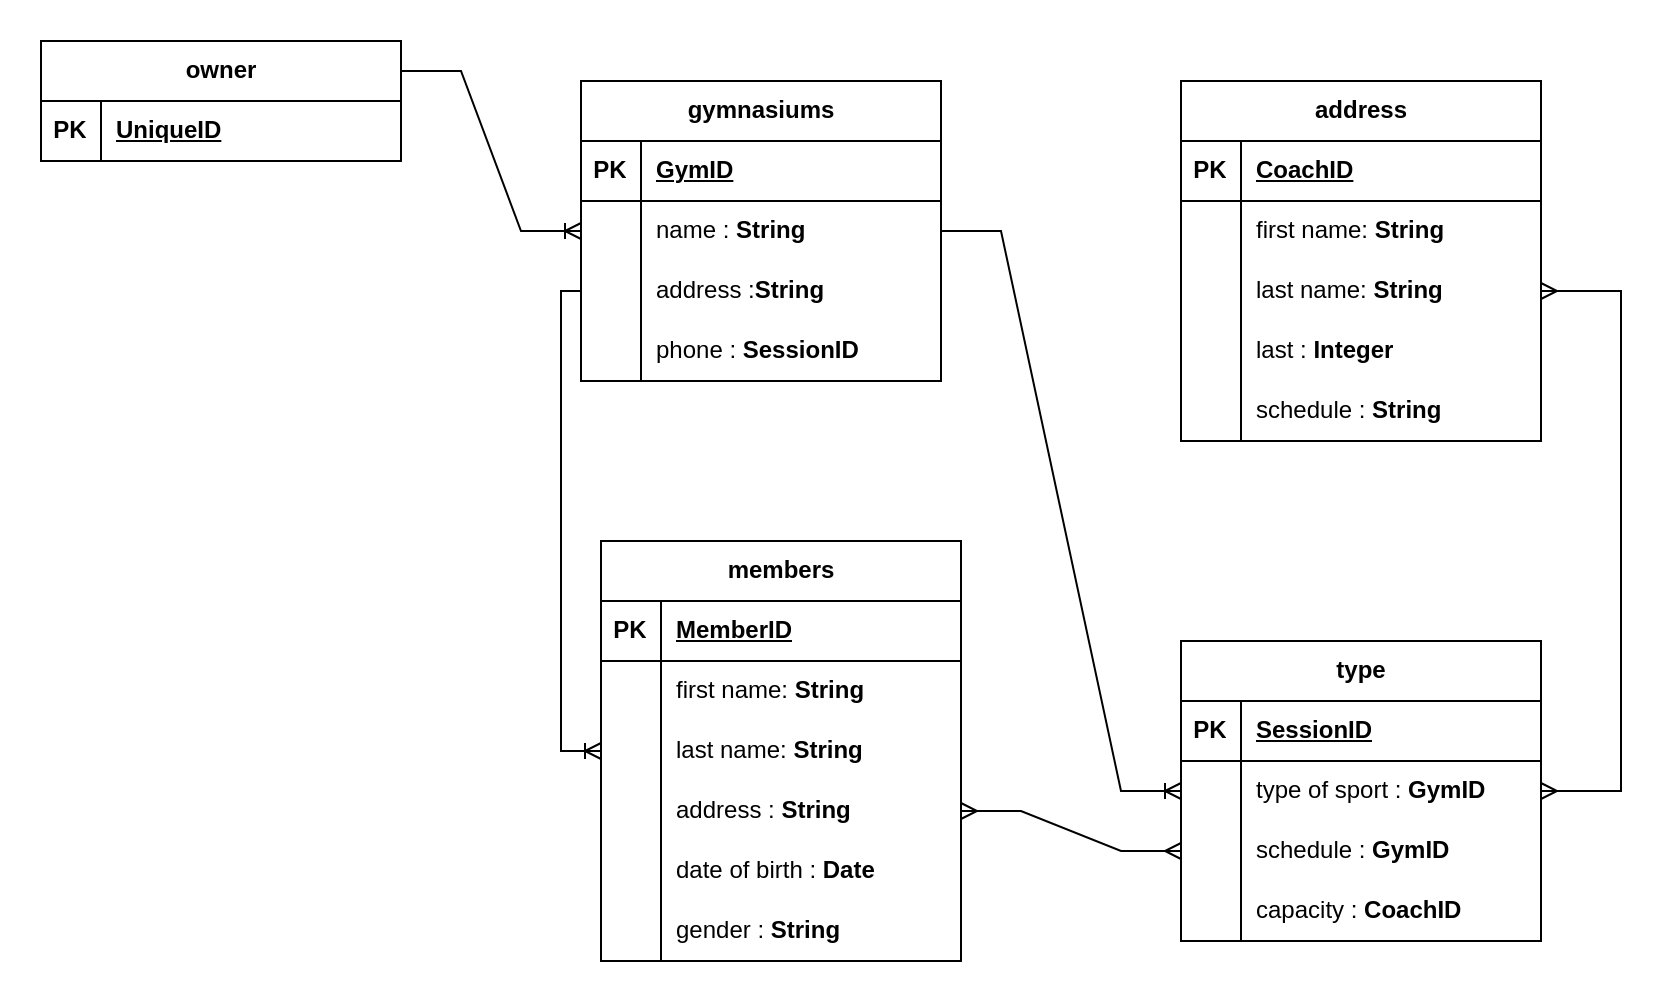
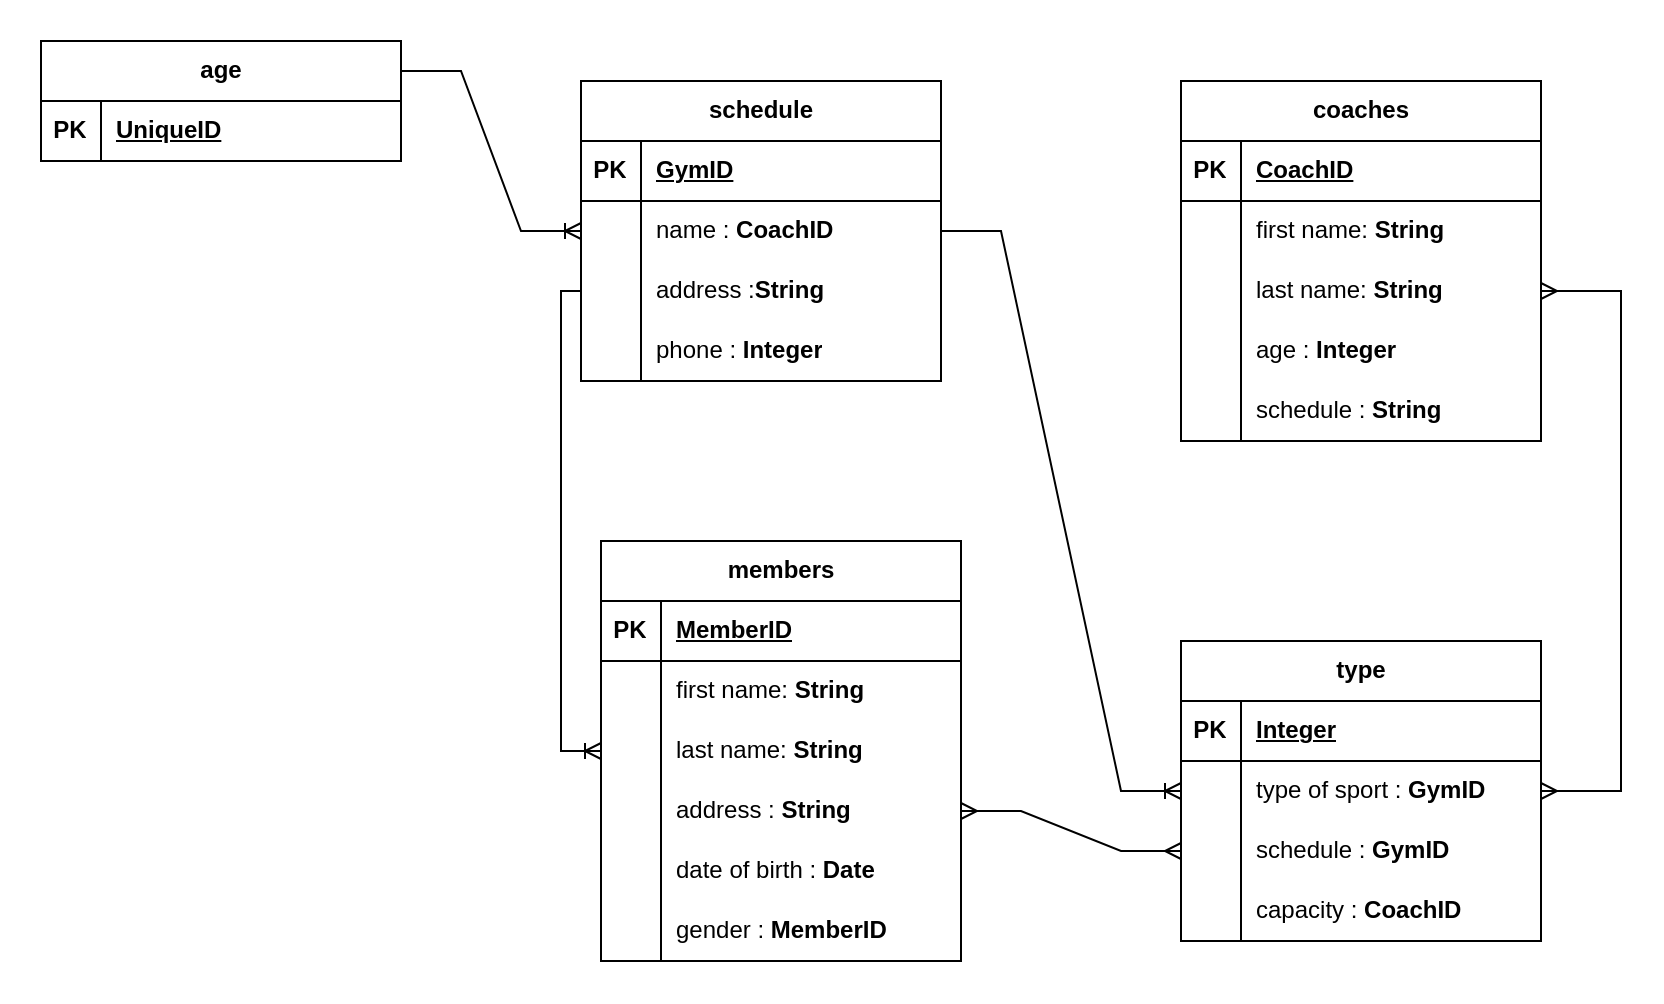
node "owner": label "owner" -> "age"
node "gymnasiums": label "gymnasiums" -> "schedule"
node "address": label "address" -> "coaches"
node "name : String": label "name : String" -> "name : CoachID"
node "phone : SessionID": label "phone : SessionID" -> "phone : Integer"
node "last : Integer": label "last : Integer" -> "age : Integer"
node "SessionID": label "SessionID" -> "Integer"
node "gender : String": label "gender : String" -> "gender : MemberID"
